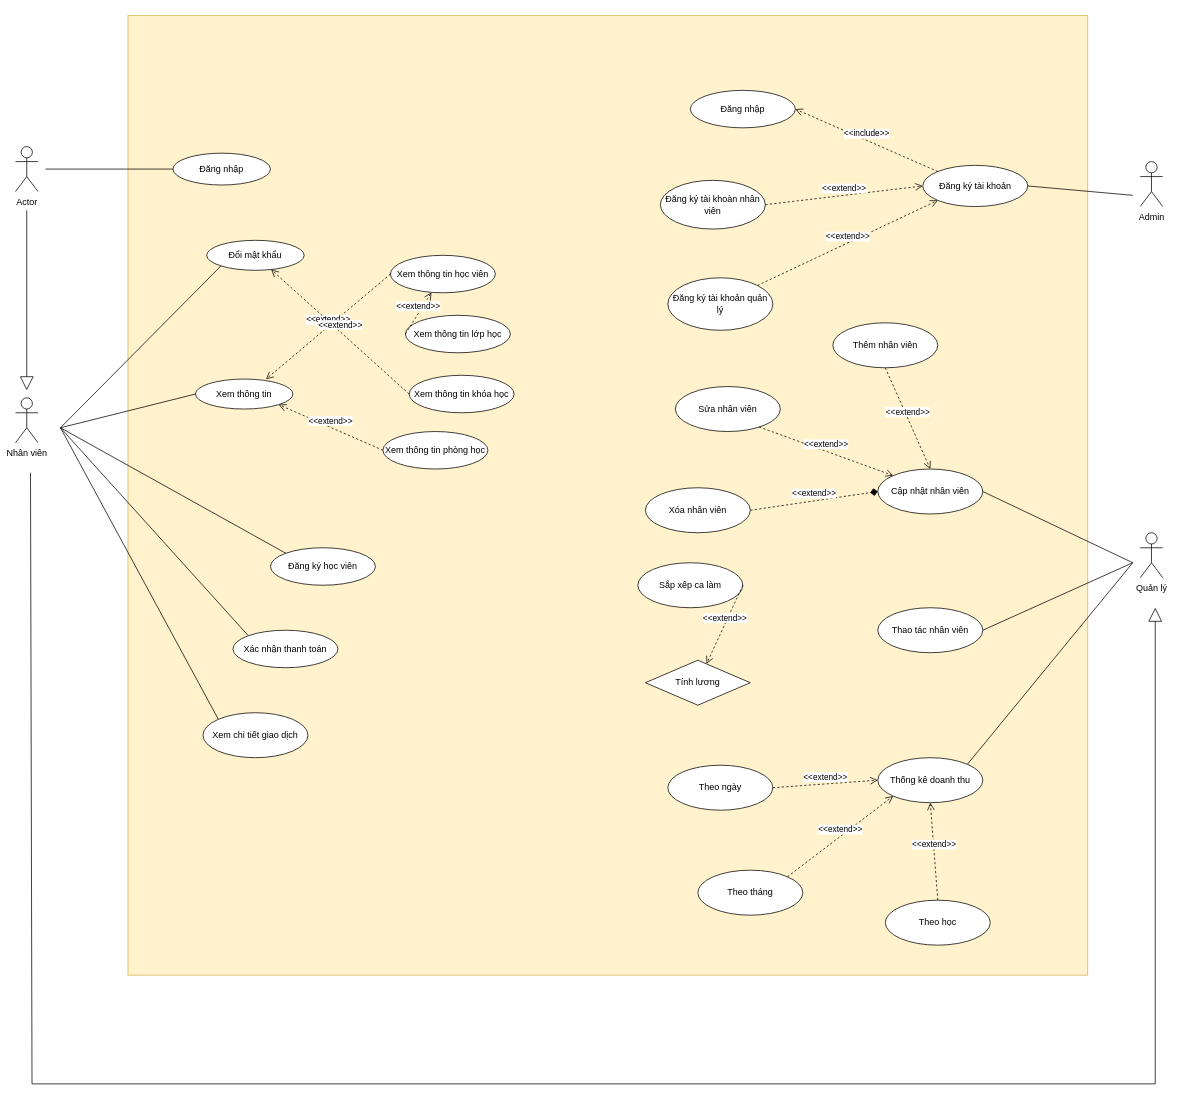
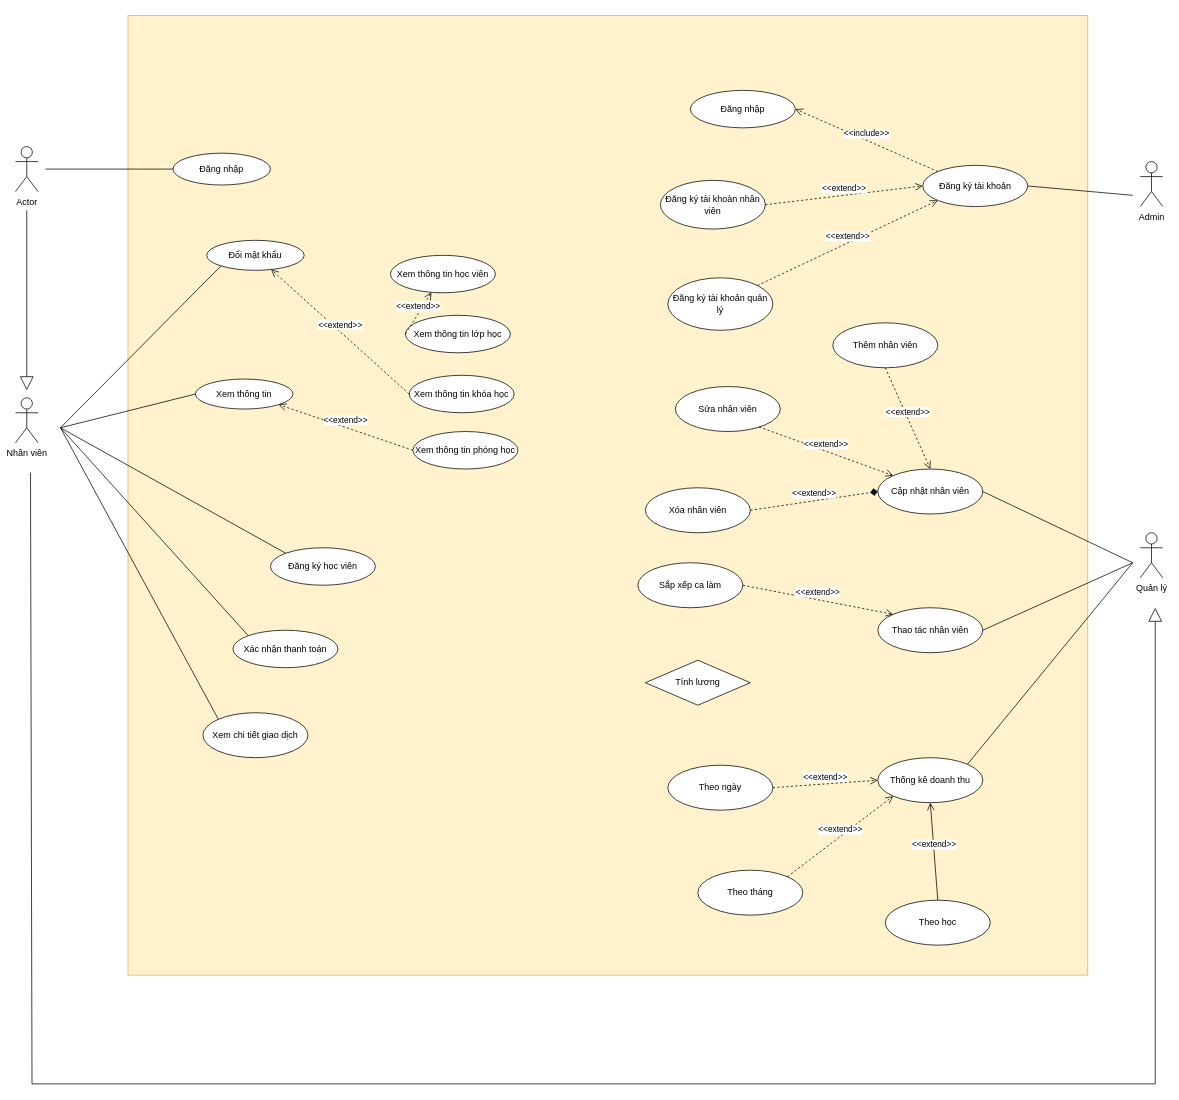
edge "Xem thông tin học viên" -> "Xem thông tin": removed, label "<<extend>>"
node "Xem thông tin phòng học": moved (435, 450) -> (465, 450)
edge "Sắp xếp ca làm" -> "Tính lương": now "Sắp xếp ca làm" -> "Thao tác nhân viên"
edge "Theo học" -> "Thống kê doanh thu": style dashed -> solid
